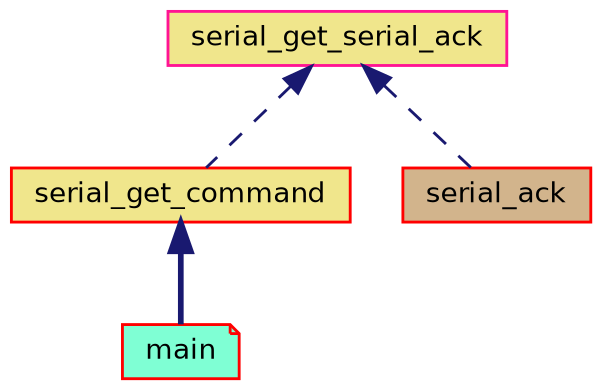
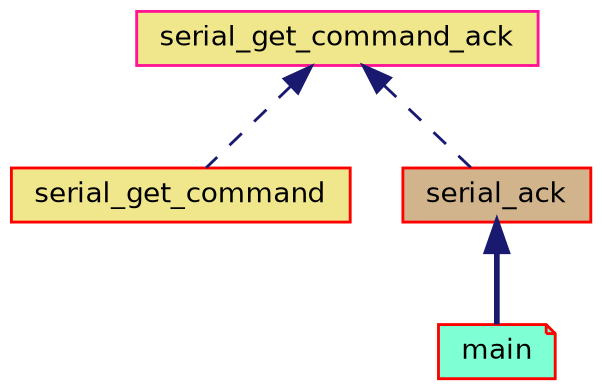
node "serial_get_serial_ack": label "serial_get_serial_ack" -> "serial_get_command_ack"
edge "main" -> "serial_get_command": now "main" -> "serial_ack"
